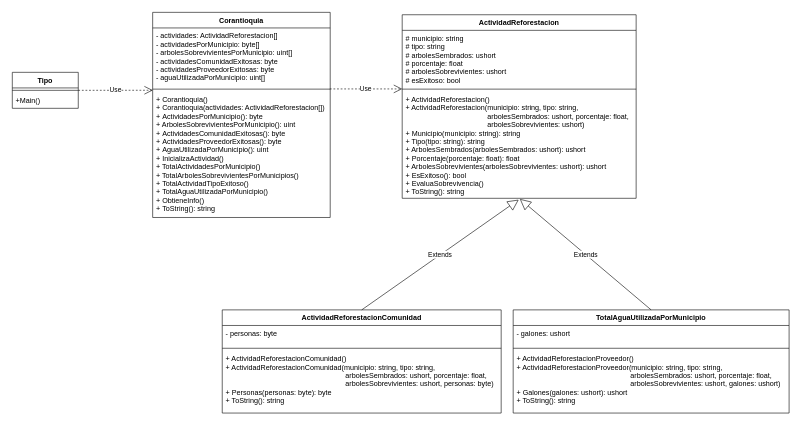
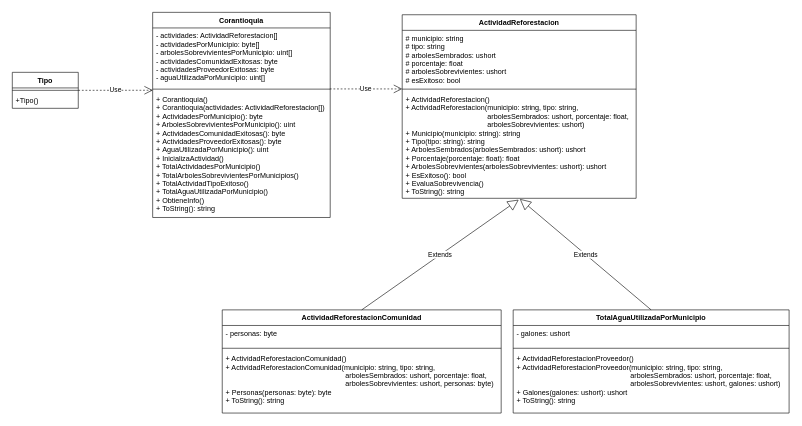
node "+Main()": label "+Main()" -> "+Tipo()"
